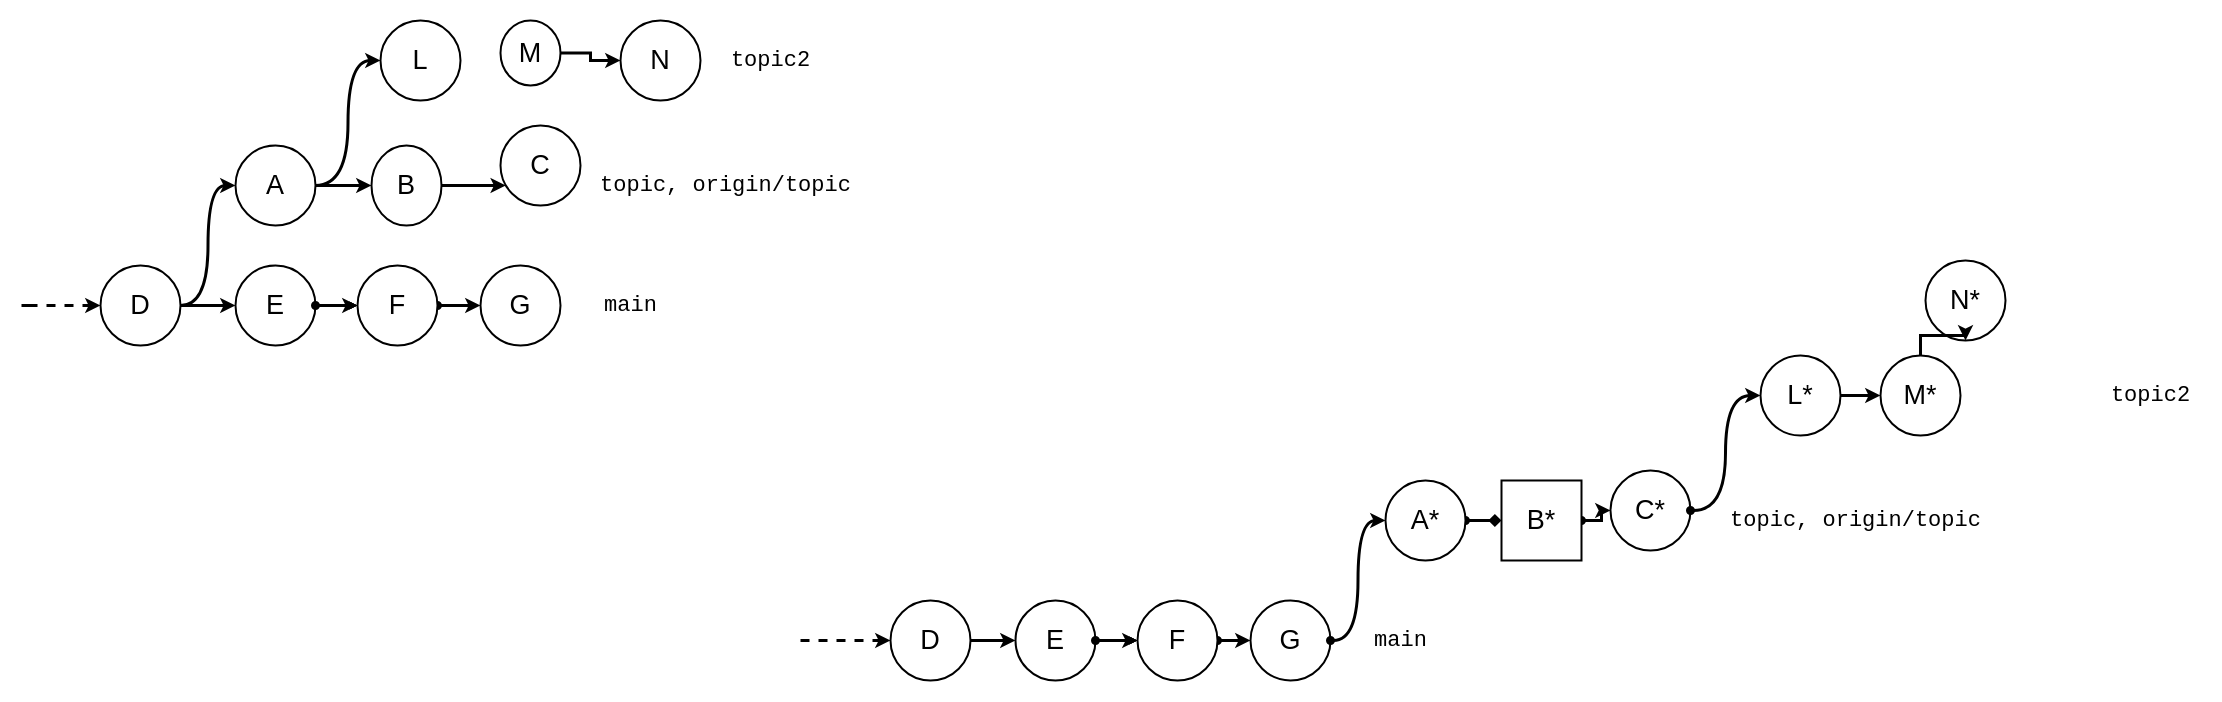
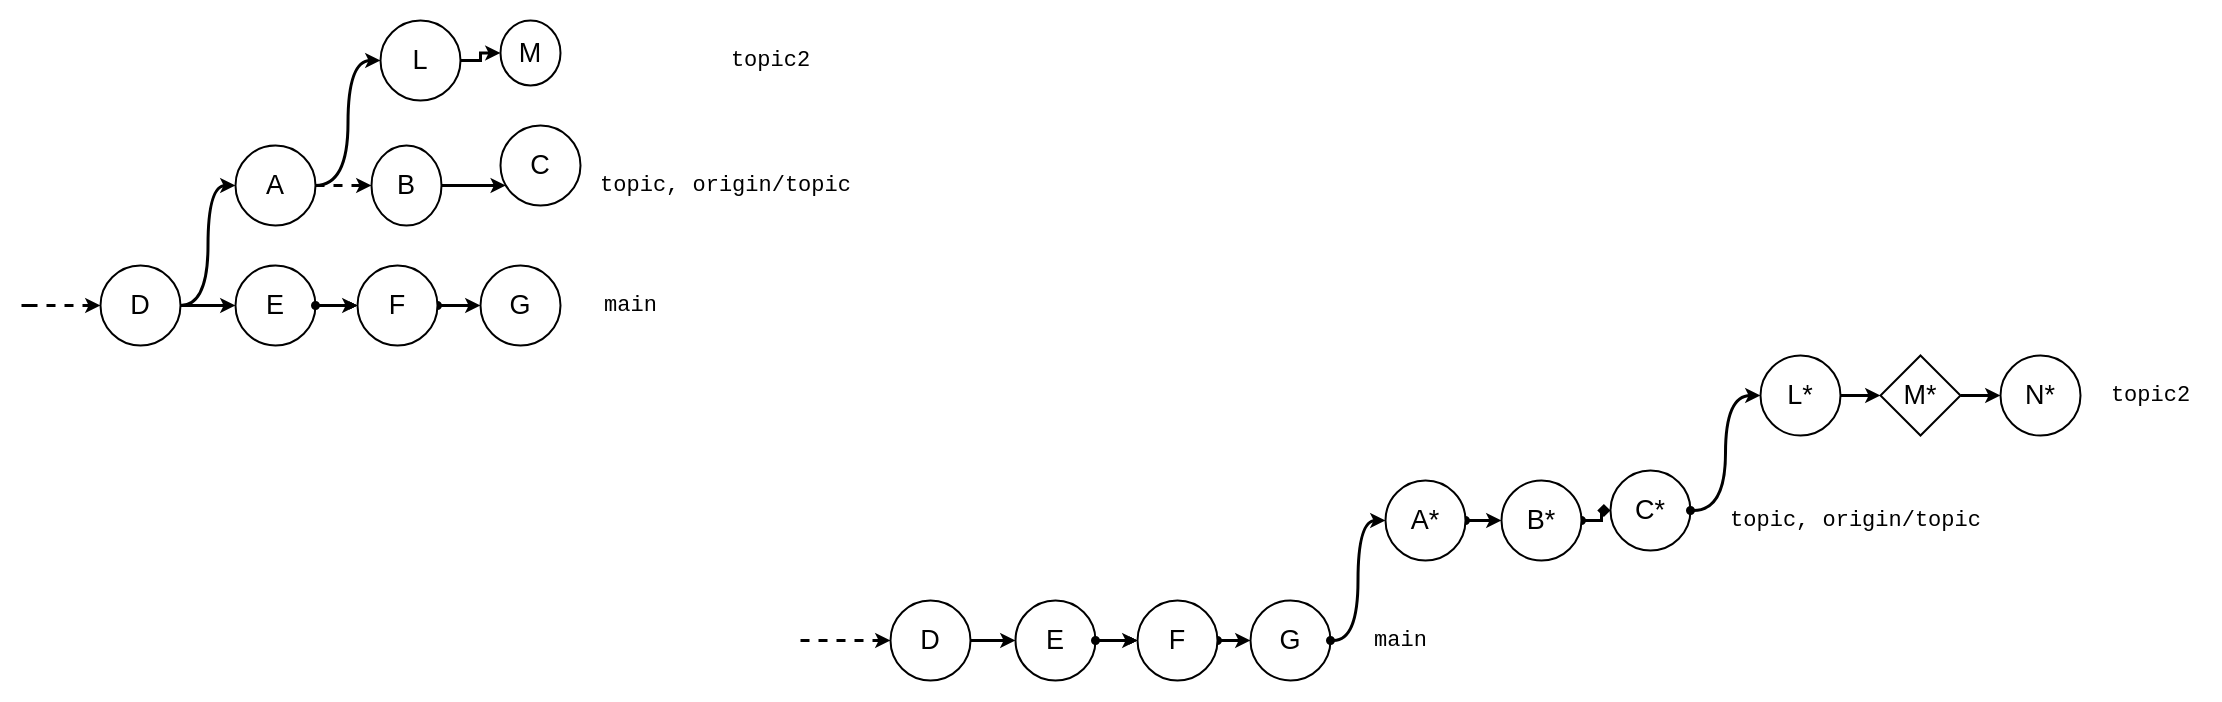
edge "M" -> "N": removed
edge "L" -> "M": added
node "N": removed
edge "A" -> "B": style solid -> dashed
node "N*": moved (1966, 301) -> (2041, 396)
node "M*": shape ellipse -> diamond
edge "C*" -- "B*": arrowhead classic -> diamond
edge "A*" -- "B*": arrowhead diamond -> classic
node "B*": shape rectangle -> ellipse
